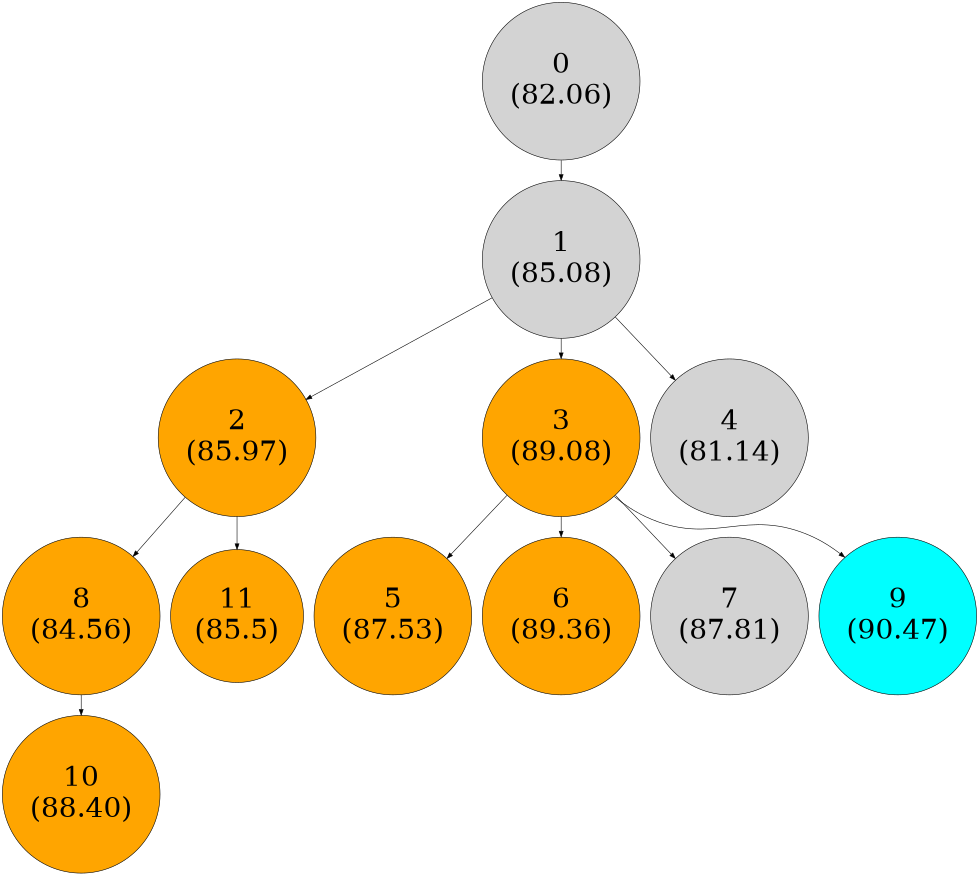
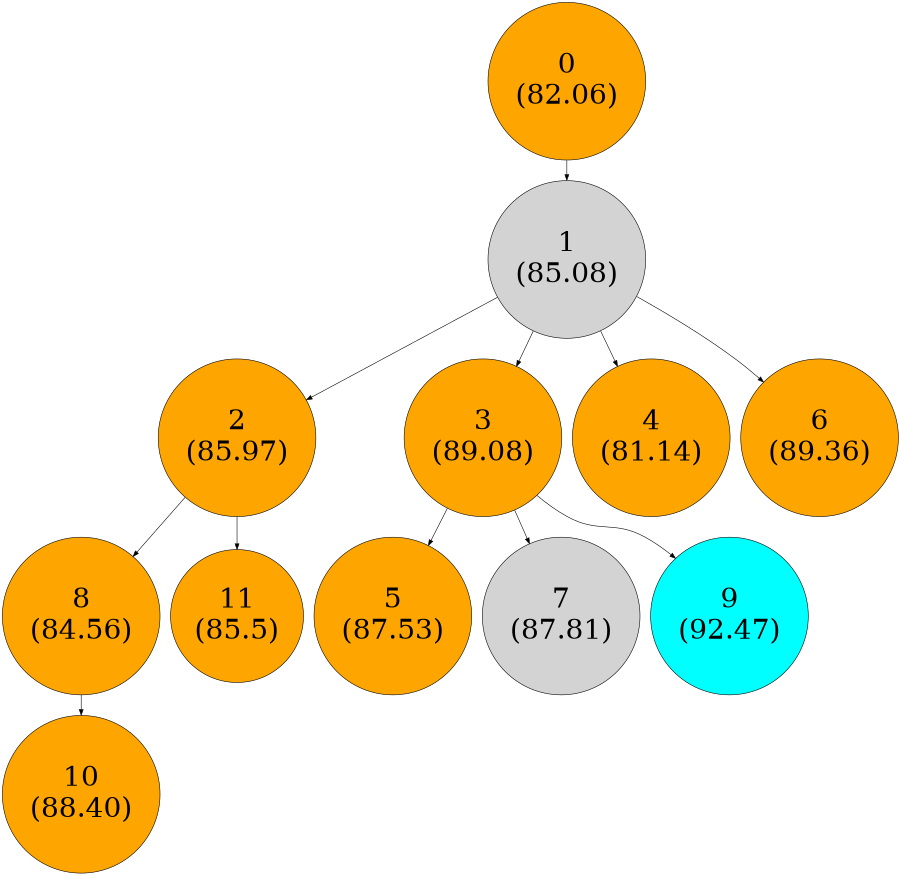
node "0 (82.06)": fillcolor lightgrey -> orange
node "4 (81.14)": fillcolor lightgrey -> orange
edge "3 (89.08)" -> "6 (89.36)": now "1 (85.08)" -> "6 (89.36)"
node "9 (90.47)": label "9 (90.47)" -> "9 (92.47)"
